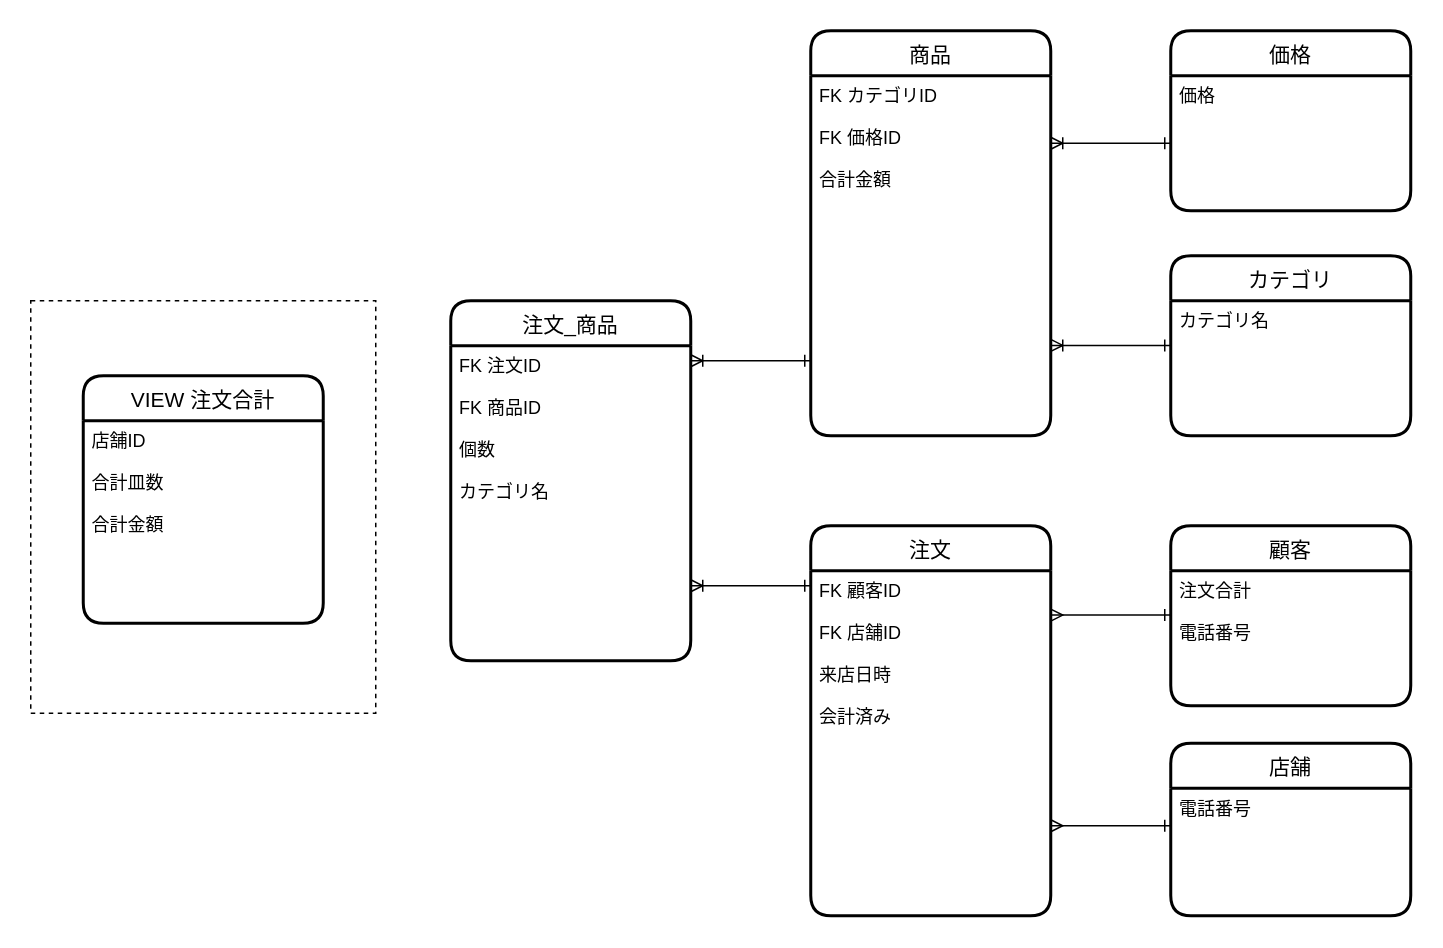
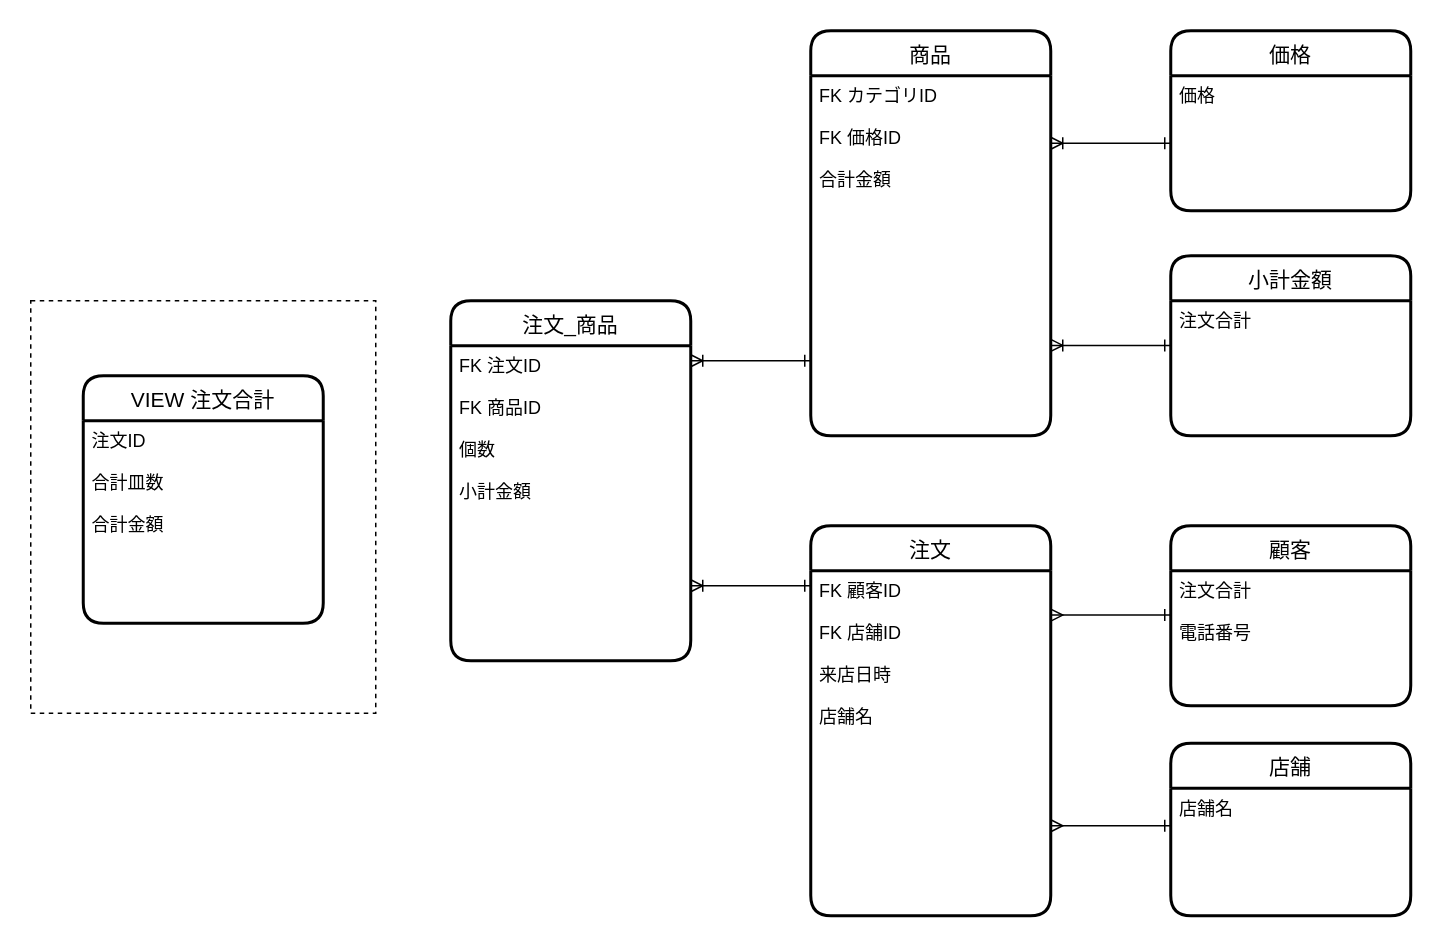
node "カテゴリ": label "カテゴリ" -> "小計金額"
node "カテゴリ名": label "カテゴリ名" -> "注文合計"
node "FK 注文ID FK 商品ID 個数 カテゴリ名": label "FK 注文ID FK 商品ID 個数 カテゴリ名" -> "FK 注文ID FK 商品ID 個数 小計金額"
node "店舗ID 合計皿数 合計金額": label "店舗ID 合計皿数 合計金額" -> "注文ID 合計皿数 合計金額"
node "FK 顧客ID FK 店舗ID 来店日時 会計済み": label "FK 顧客ID FK 店舗ID 来店日時 会計済み" -> "FK 顧客ID FK 店舗ID 来店日時 店舗名"
node "電話番号": label "電話番号" -> "店舗名"
